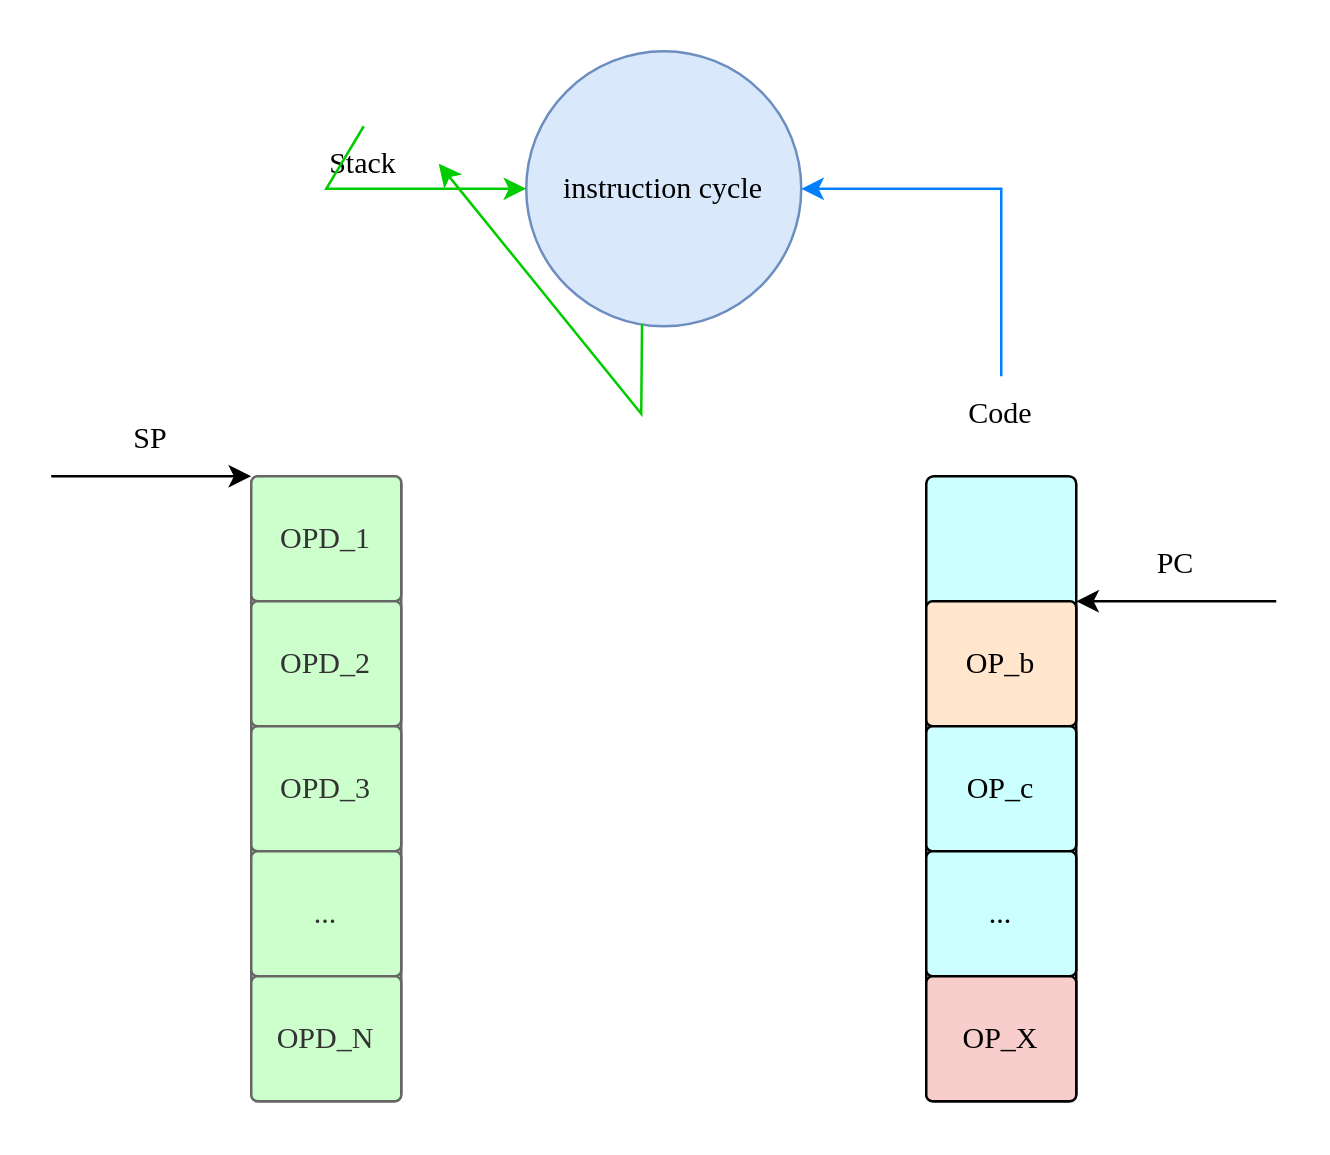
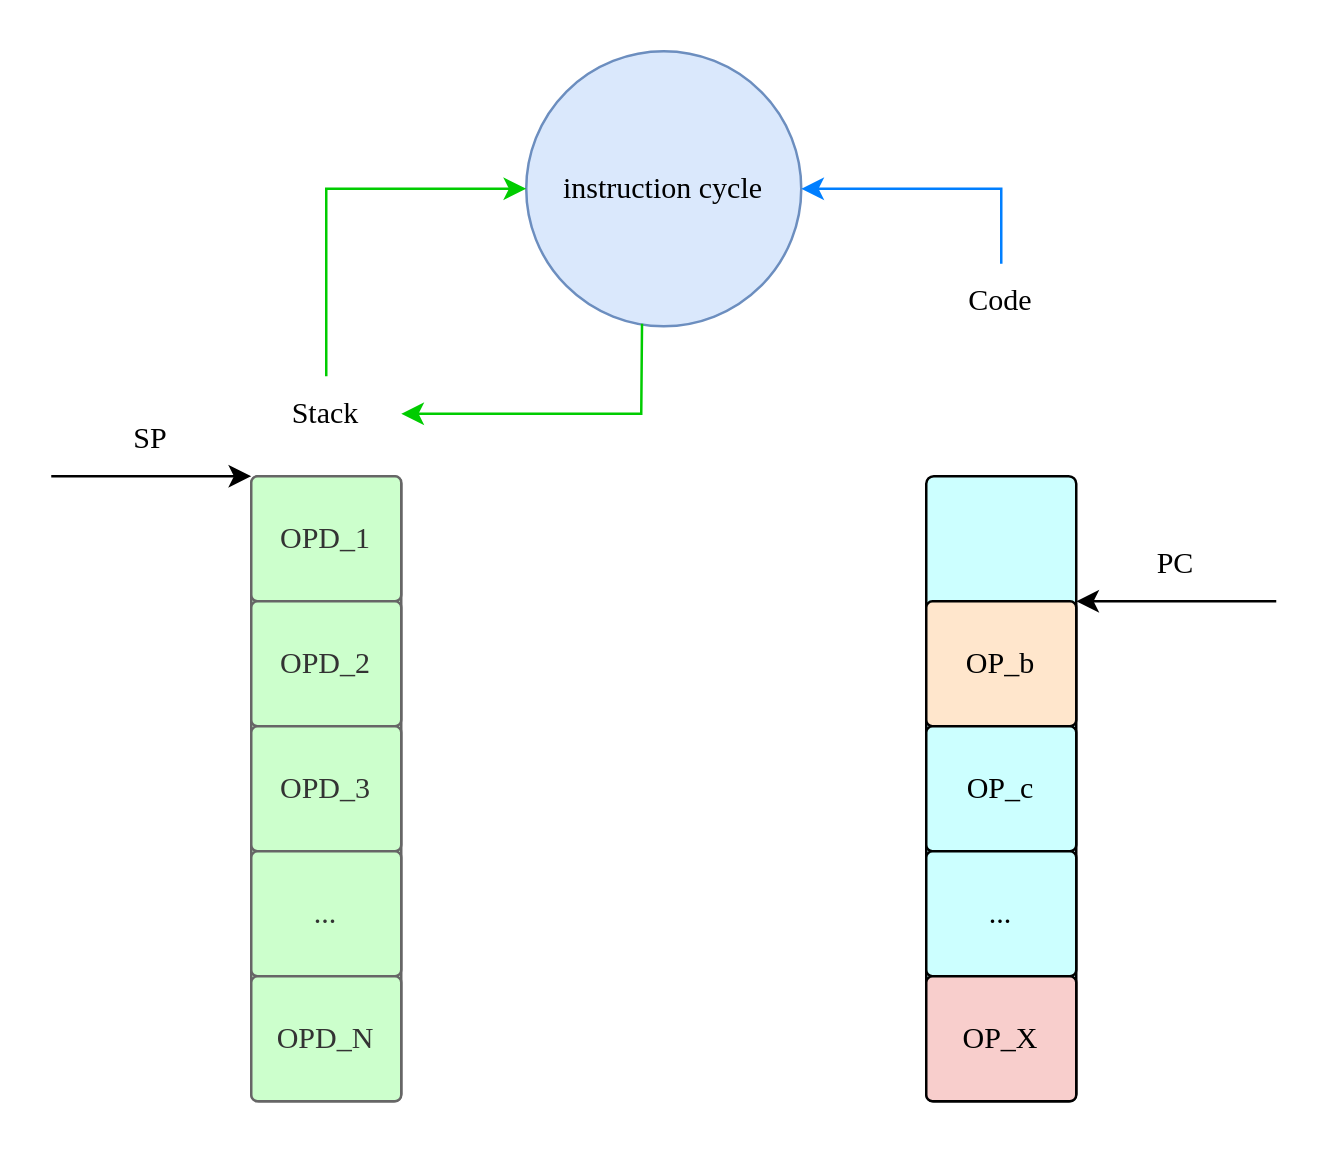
node "Stack": moved (364, 164) -> (326, 414)
node "Code": moved (1001, 414) -> (1001, 301)
